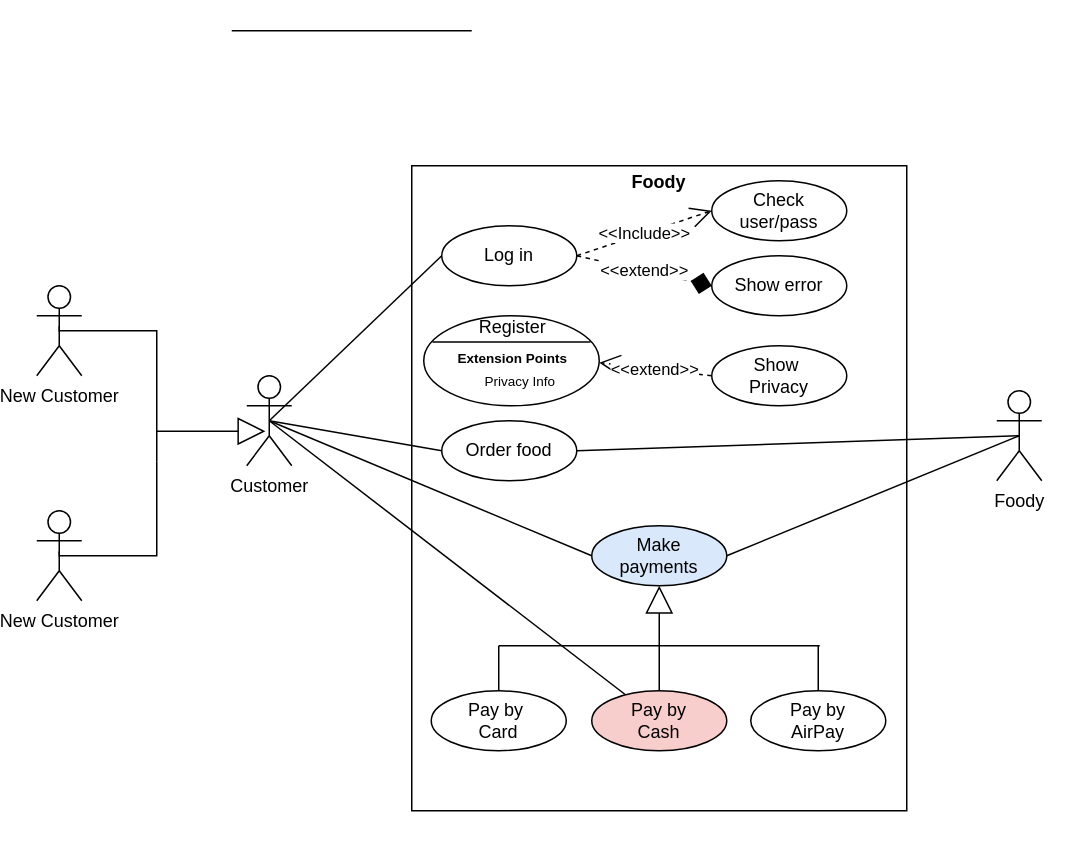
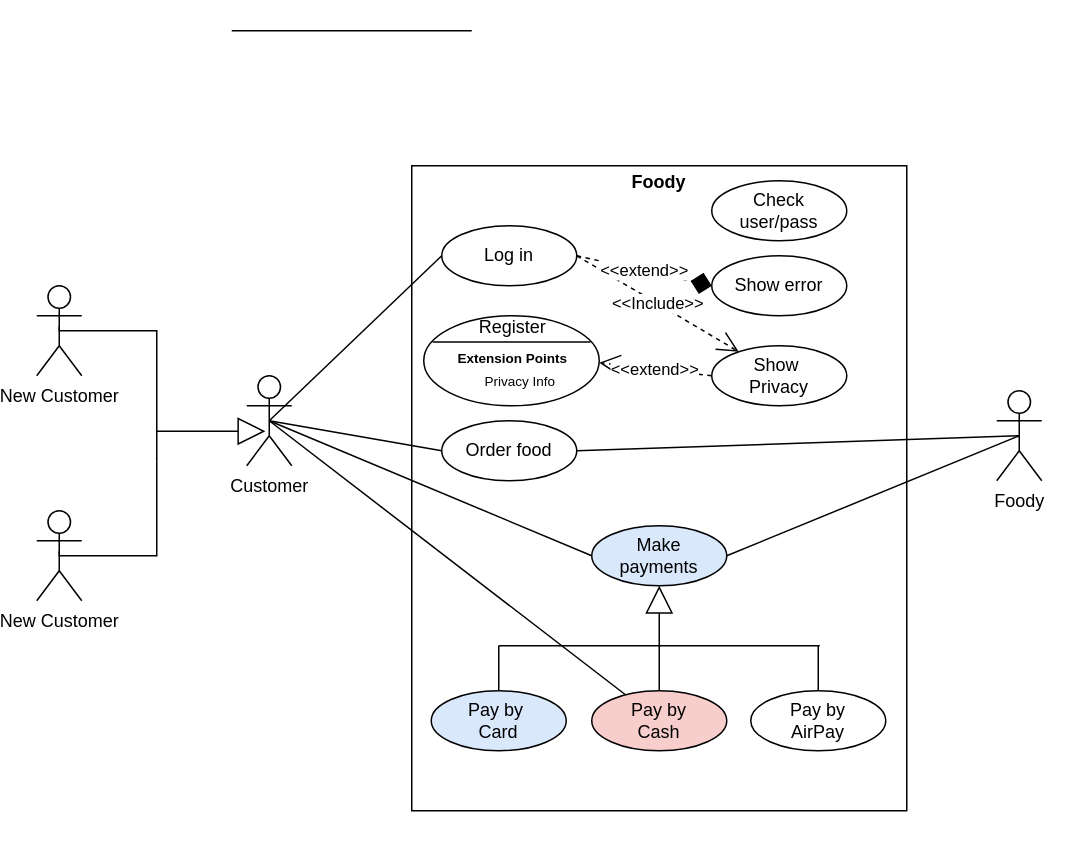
edge "Log in" -> "Check user/pass": now "Log in" -> "Show Privacy"
node "Pay by Card": fillcolor #ffffff -> #dae8fc
